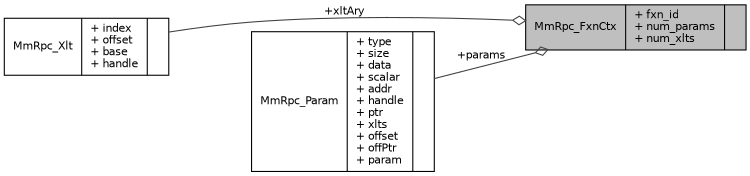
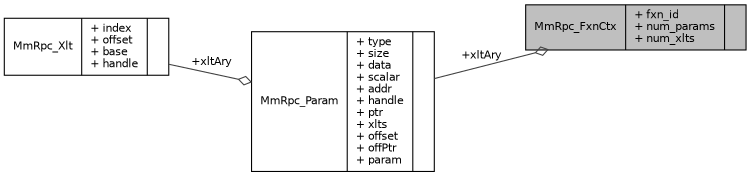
edge "MmRpc_Xlt" -> "MmRpc_FxnCtx": now "MmRpc_Xlt" -> "MmRpc_Param"
edge "MmRpc_Param" -> "MmRpc_FxnCtx": label " +params" -> " +xltAry"
